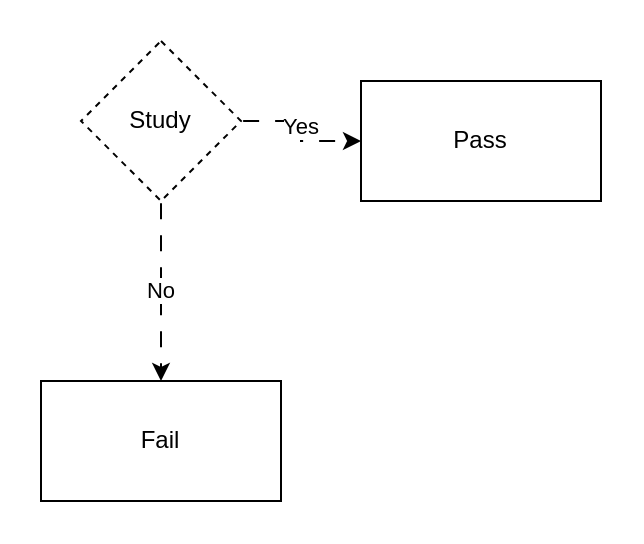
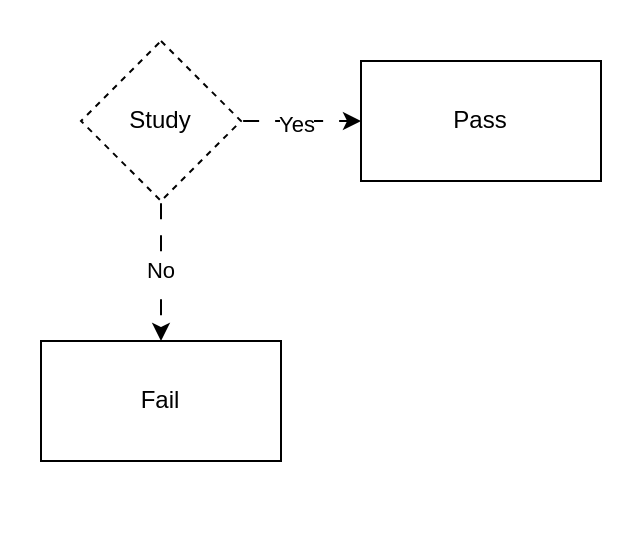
node "Pass": moved (481, 141) -> (481, 121)
node "Fail": moved (161, 441) -> (161, 401)
